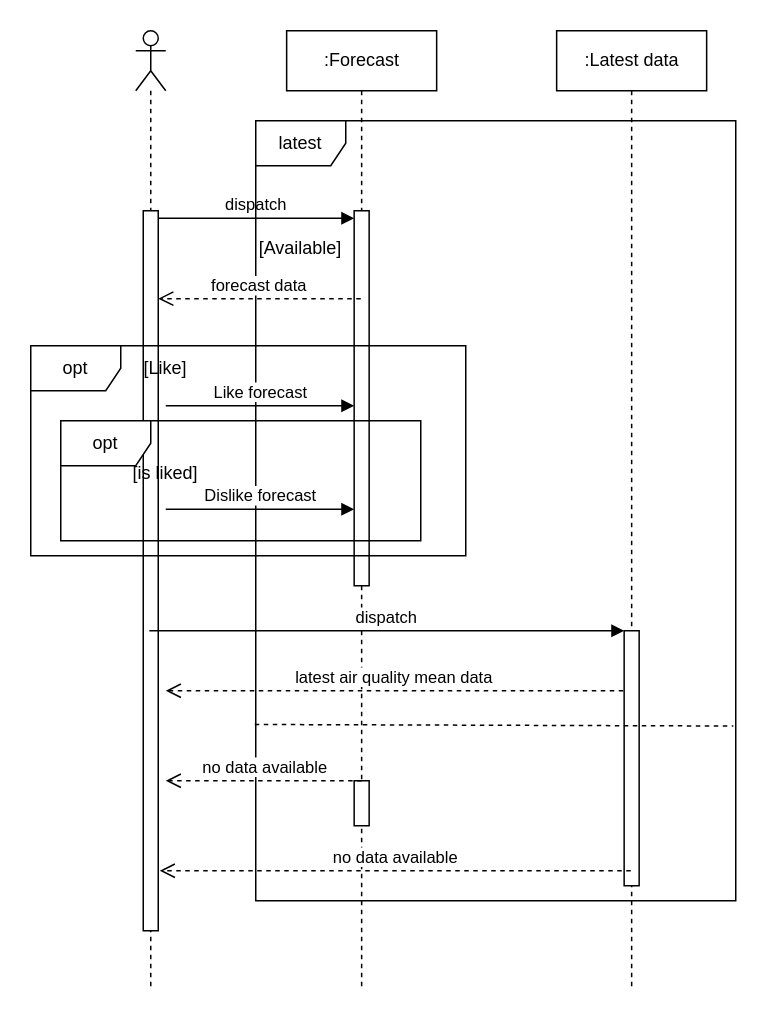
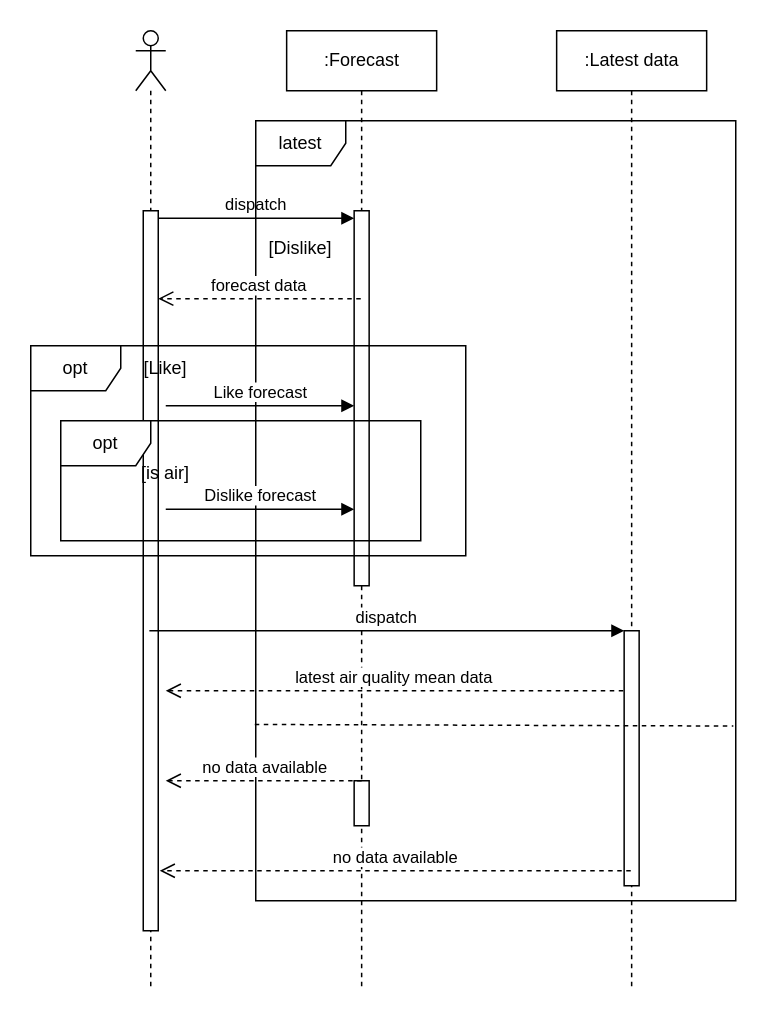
node "[Available]": label "[Available]" -> "[Dislike]"
node "[is liked]": label "[is liked]" -> "[is air]"
